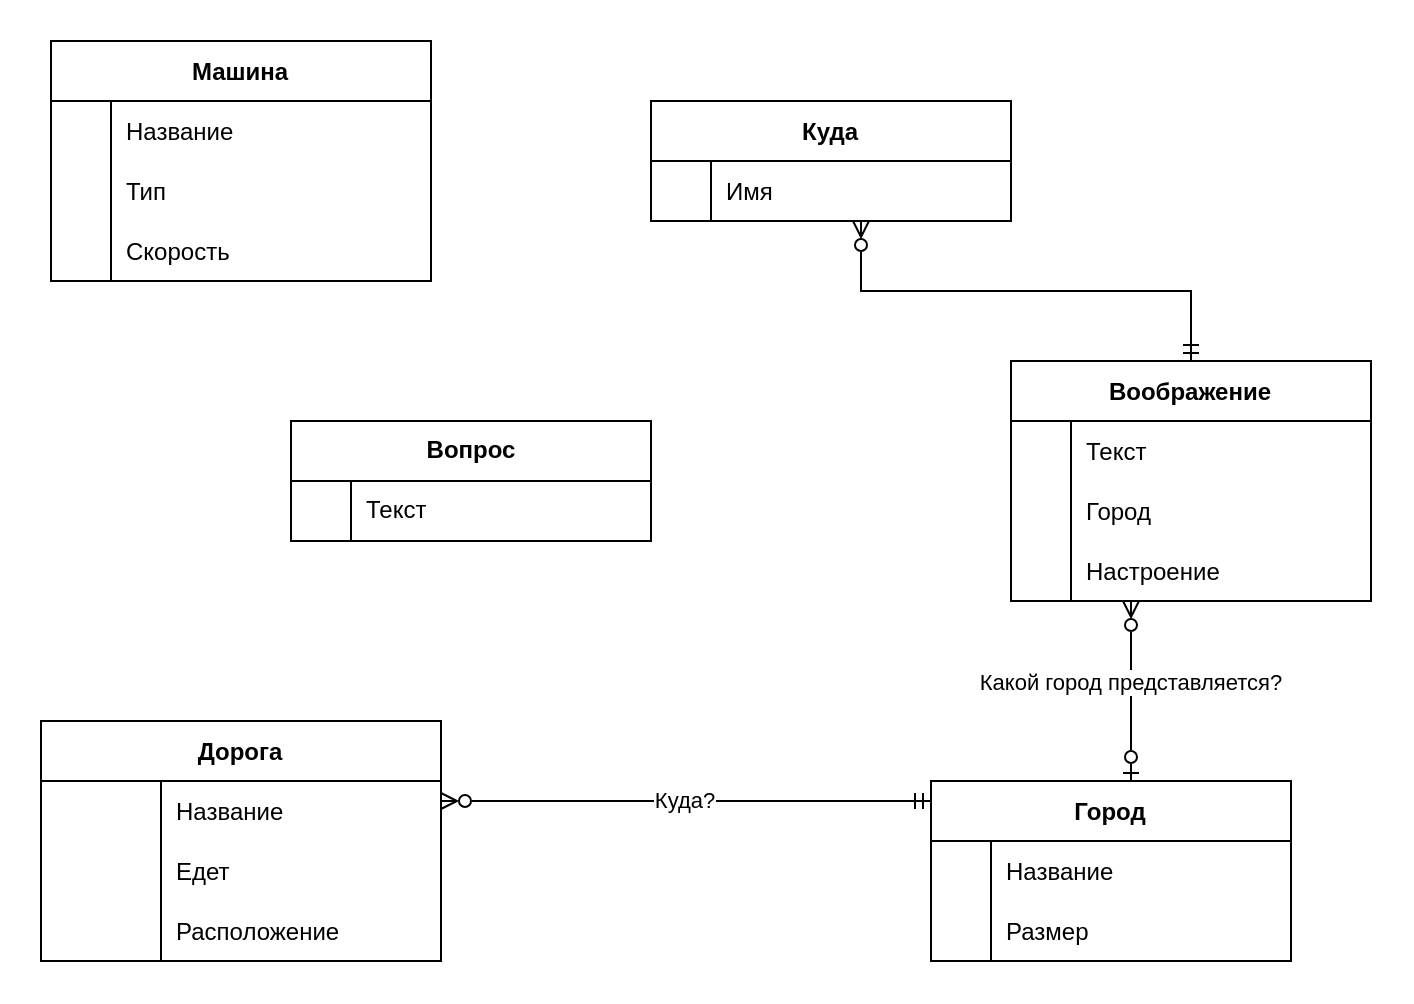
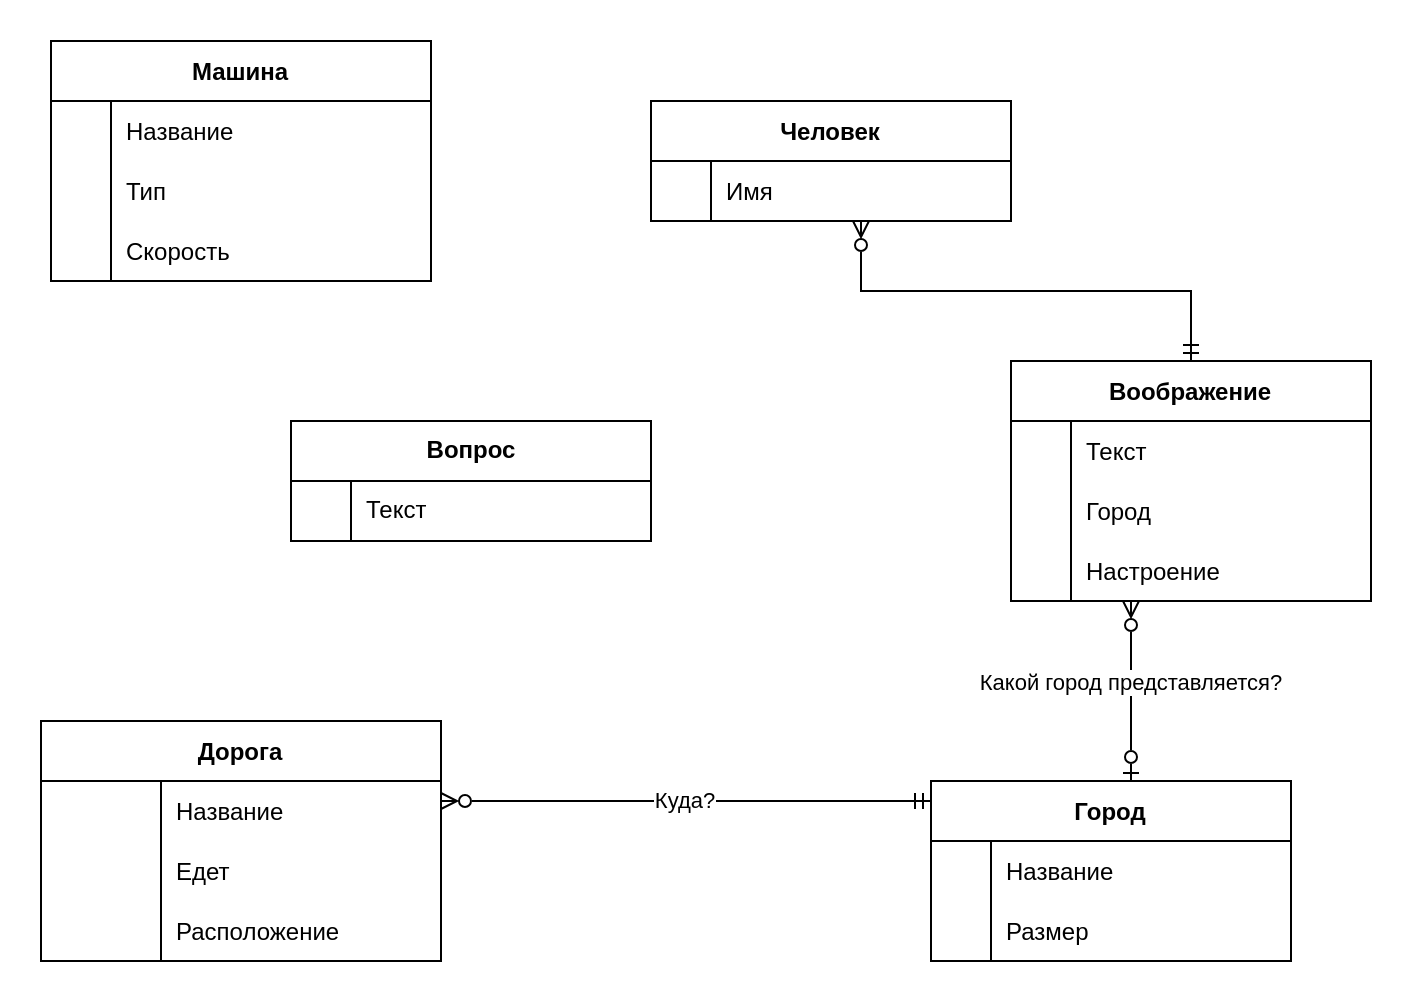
node "Куда": label "Куда" -> "Человек"
